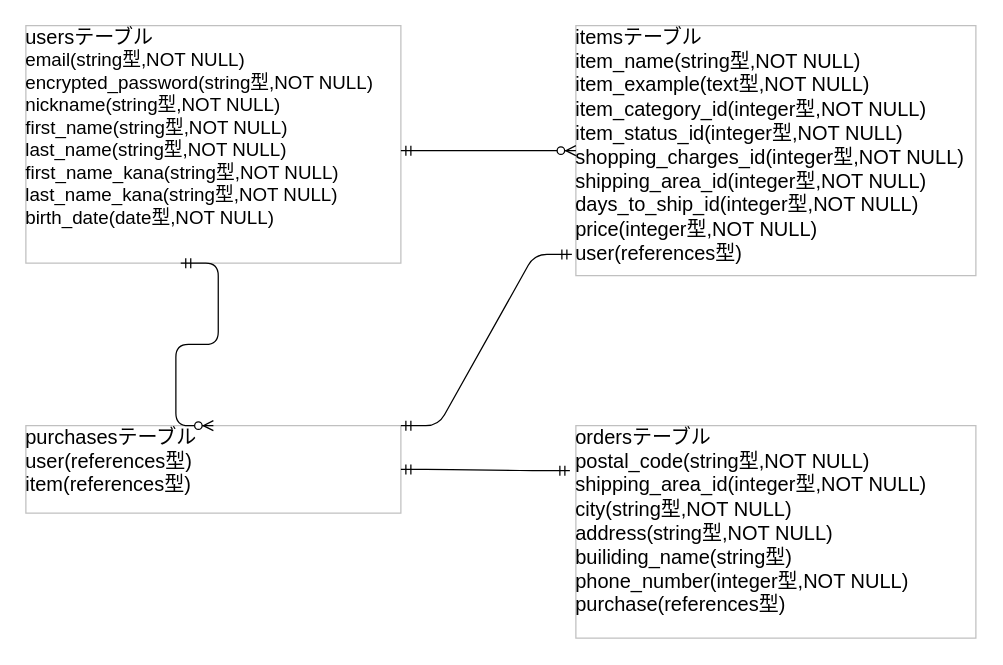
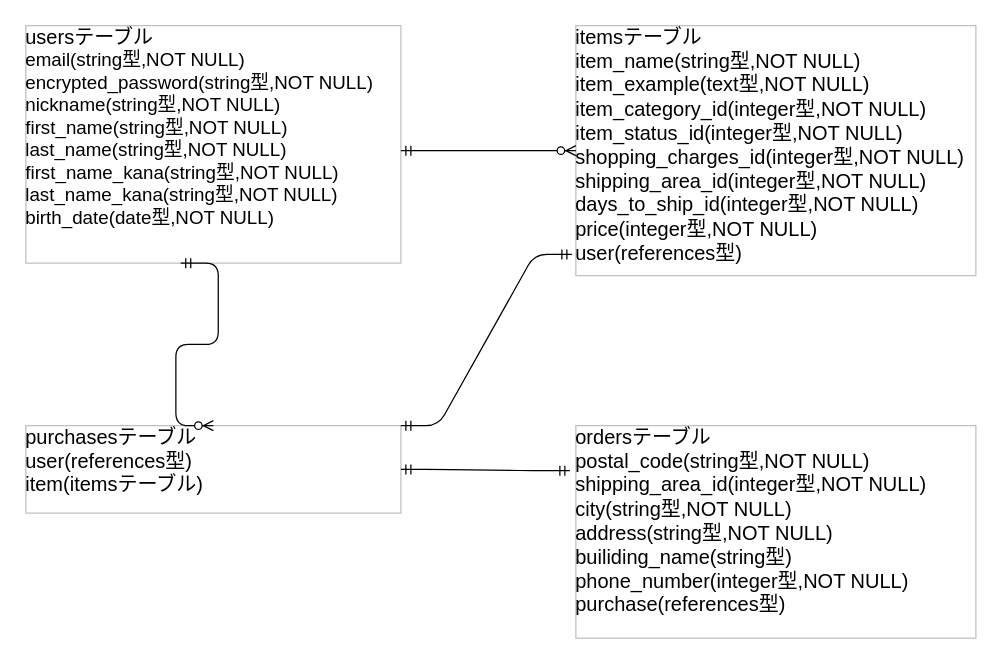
node "purchasesテーブル user(references型) item(references型)": label "purchasesテーブル user(references型) item(references型)" -> "purchasesテーブル user(references型) item(itemsテーブル)"
